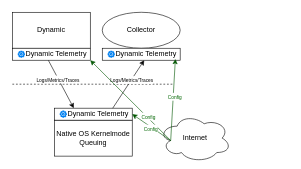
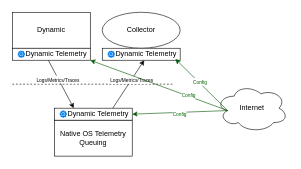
node "Native OS Kernelmode Queuing": label "Native OS Kernelmode Queuing" -> "Native OS Telemetry Queuing"
node "Internet": moved (195, 138) -> (252, 108)
